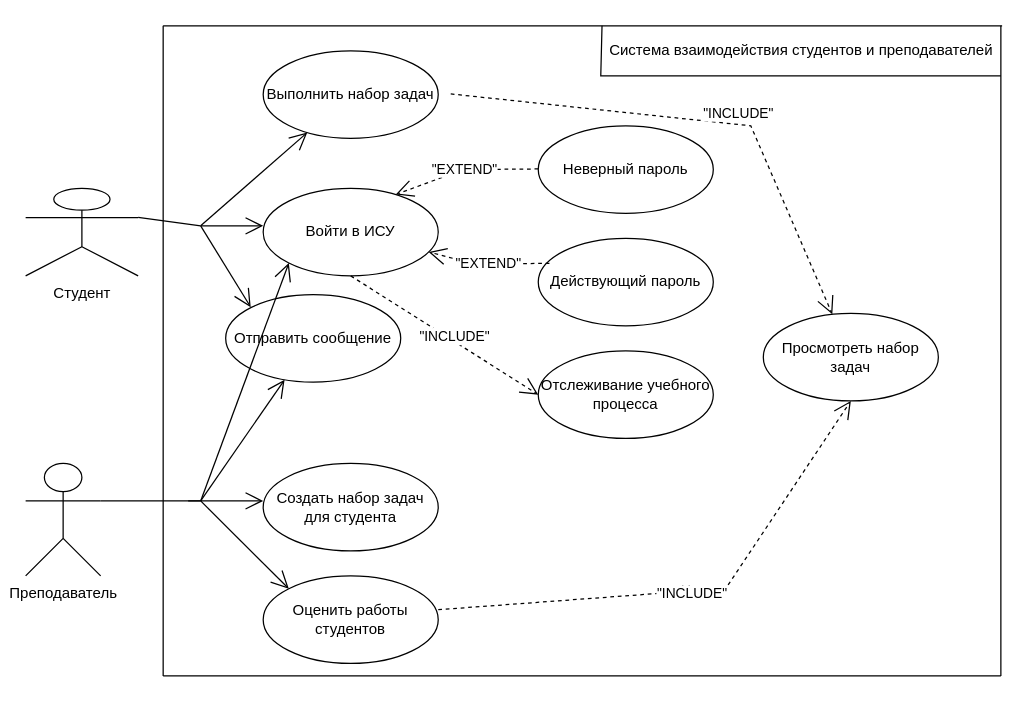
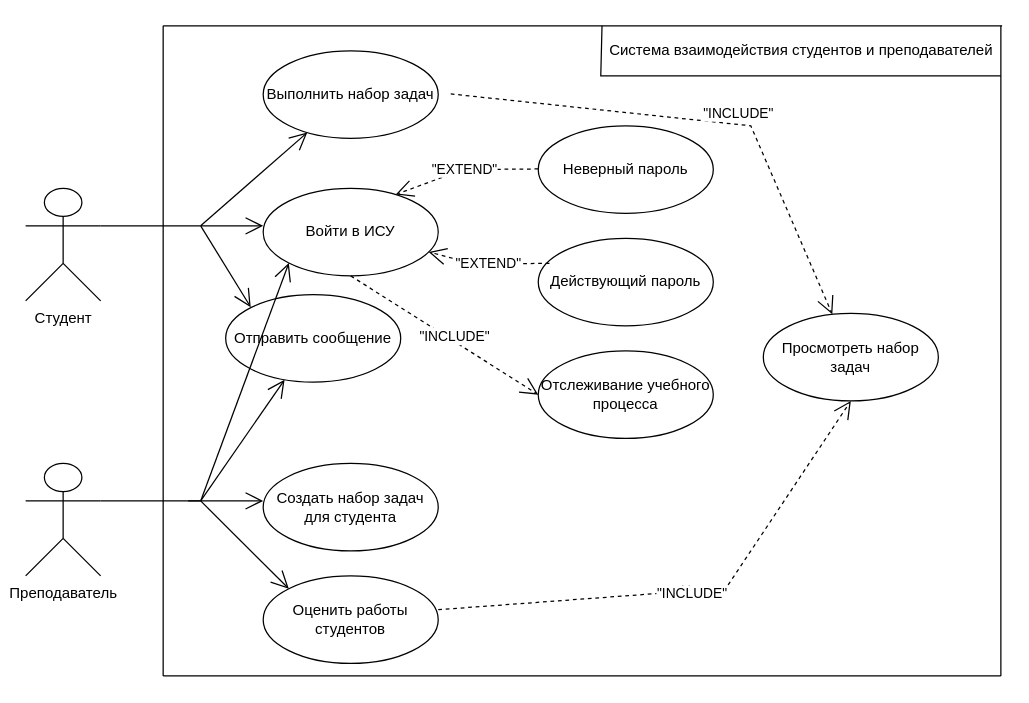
node "Студент": size 113x88 -> 75x113
